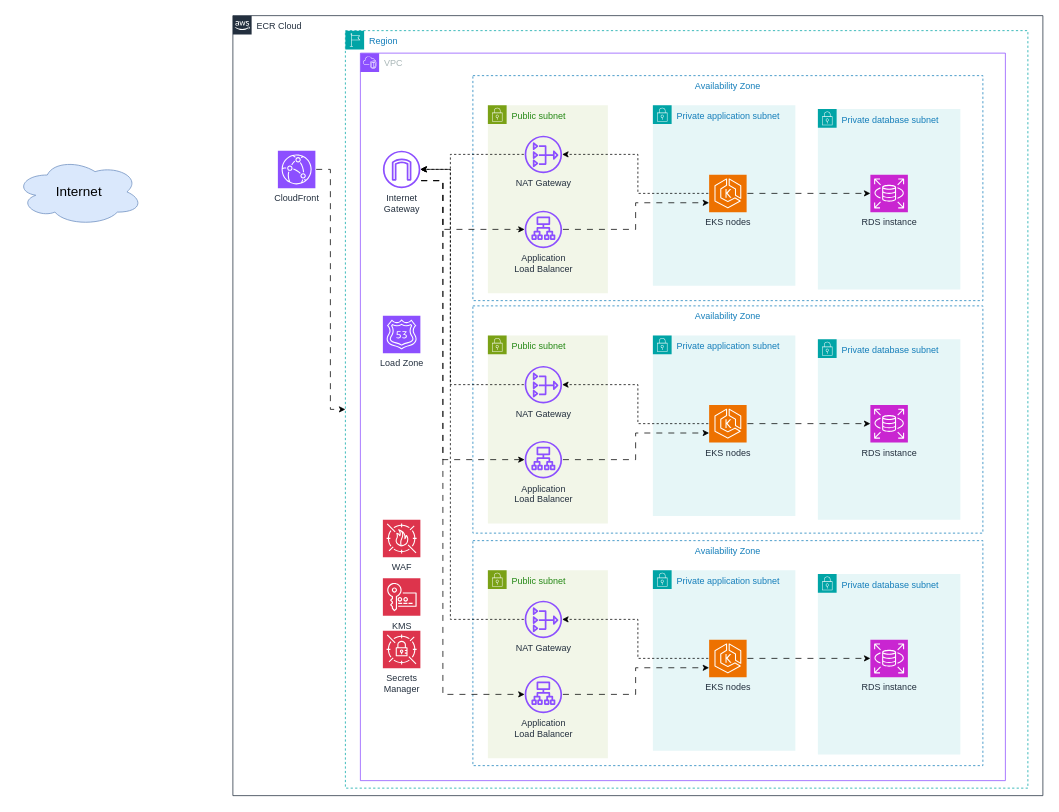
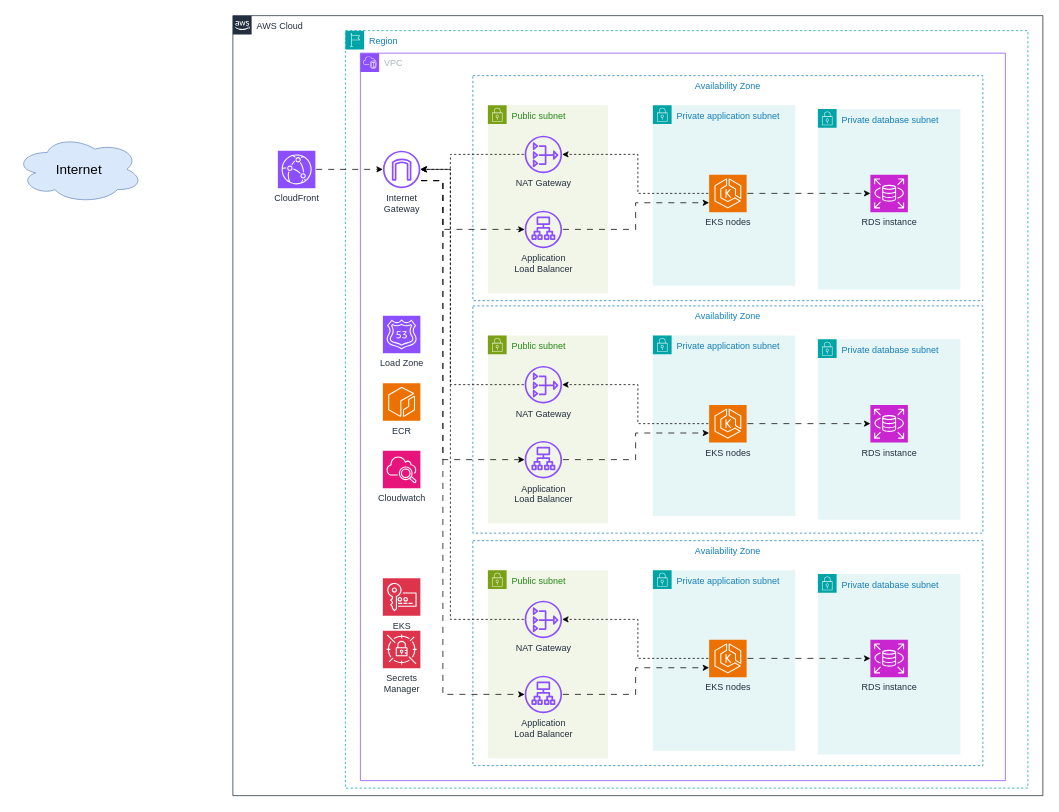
node "ECR Cloud": label "ECR Cloud" -> "AWS Cloud"
node "Internet": moved (79, 192) -> (79, 169)
edge "CloudFront" -> "Region": now "CloudFront" -> "Internet Gateway"
node "ECR": added
node "Cloudwatch": added
node "WAF": removed
node "KMS": label "KMS" -> "EKS"
